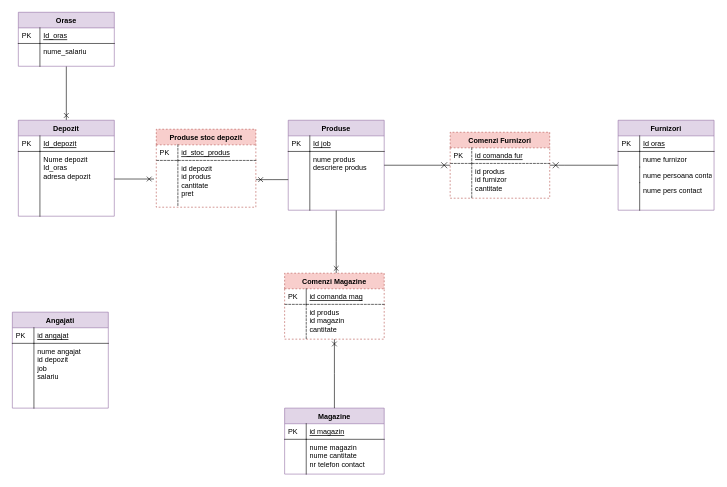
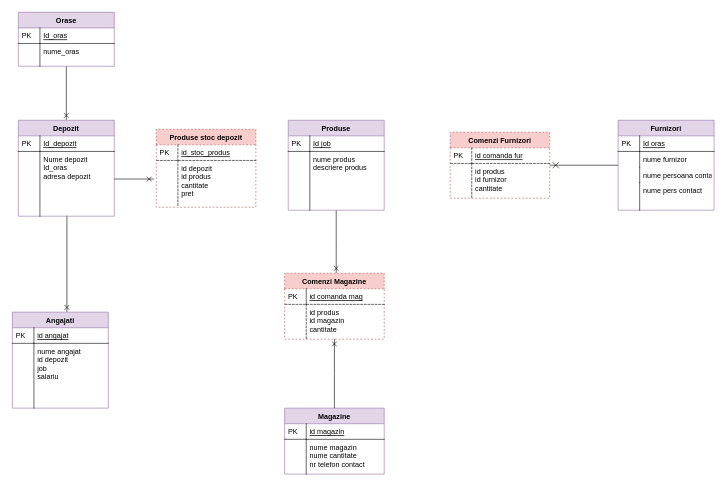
node "nume_salariu": label "nume_salariu" -> "nume_oras"
edge "Produse" -> "Comenzi Furnizori": removed
edge "nume produs descriere produs" -> "Produse stoc depozit": removed
edge "Nume depozit Id_oras adresa depozit" -> "Angajati": added
